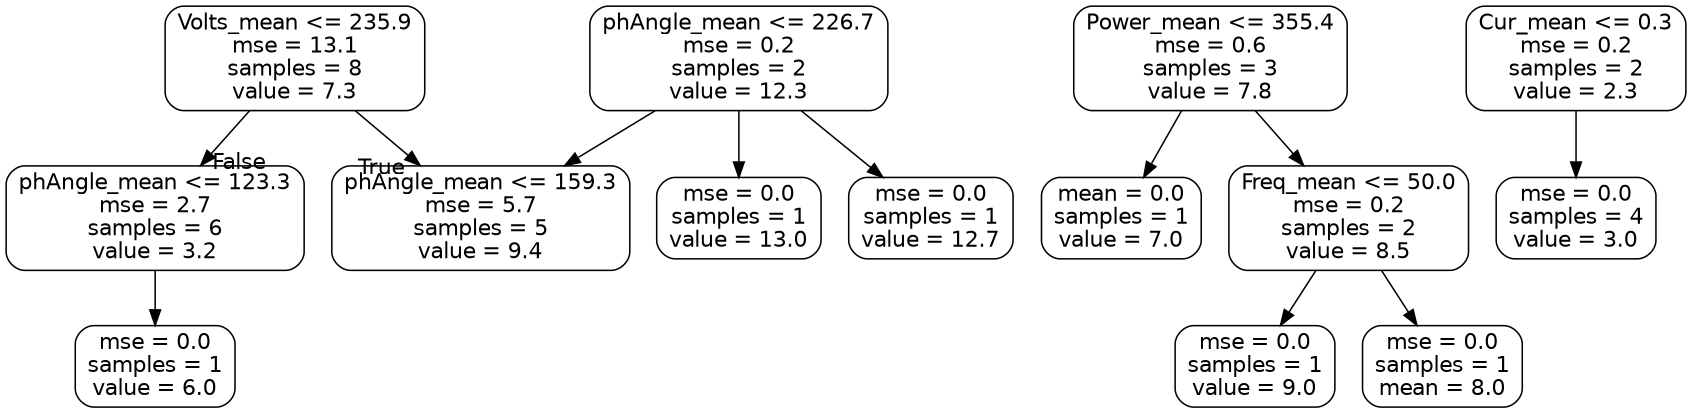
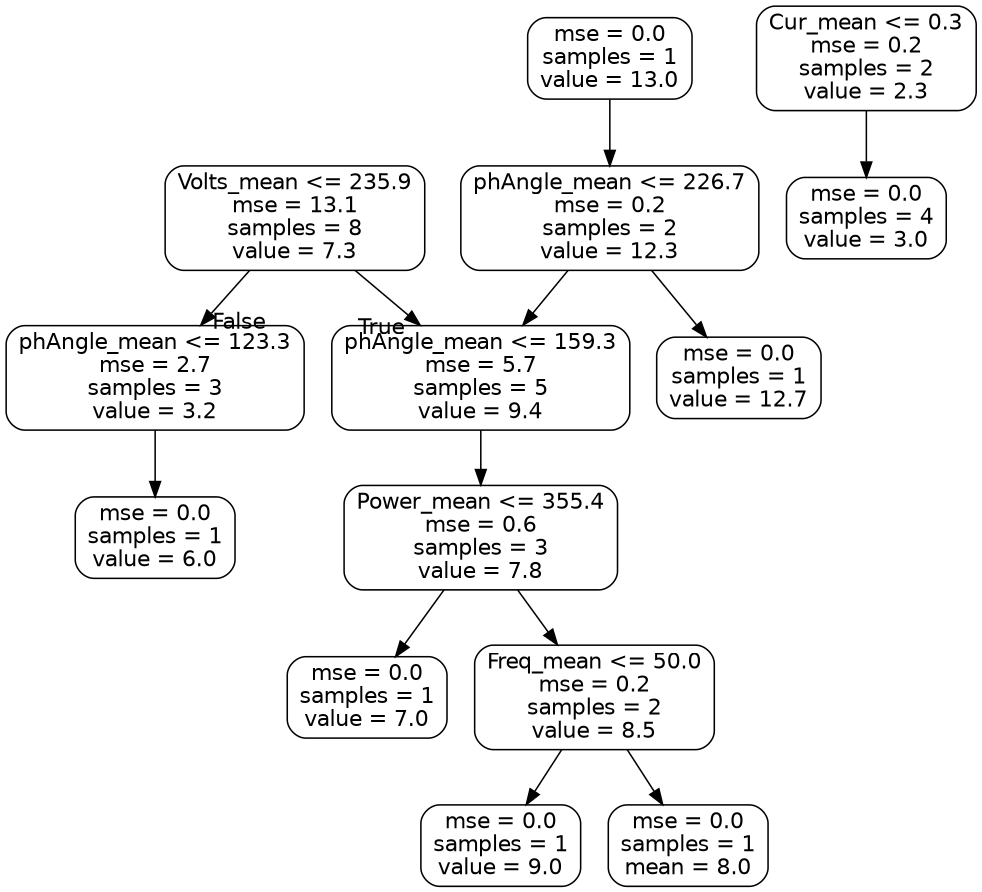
edge "phAngle_mean <= 226.7 mse = 0.2 samples = 2 value = 12.3" -> "mse = 0.0 samples = 1 value = 13.0": reversed
node "phAngle_mean <= 123.3 mse = 2.7 samples = 6 value = 3.2": label "phAngle_mean <= 123.3 mse = 2.7 samples = 6 value = 3.2" -> "phAngle_mean <= 123.3 mse = 2.7 samples = 3 value = 3.2"
node "mean = 0.0 samples = 1 value = 7.0": label "mean = 0.0 samples = 1 value = 7.0" -> "mse = 0.0 samples = 1 value = 7.0"
edge "phAngle_mean <= 159.3 mse = 5.7 samples = 5 value = 9.4" -> "Power_mean <= 355.4 mse = 0.6 samples = 3 value = 7.8": added
